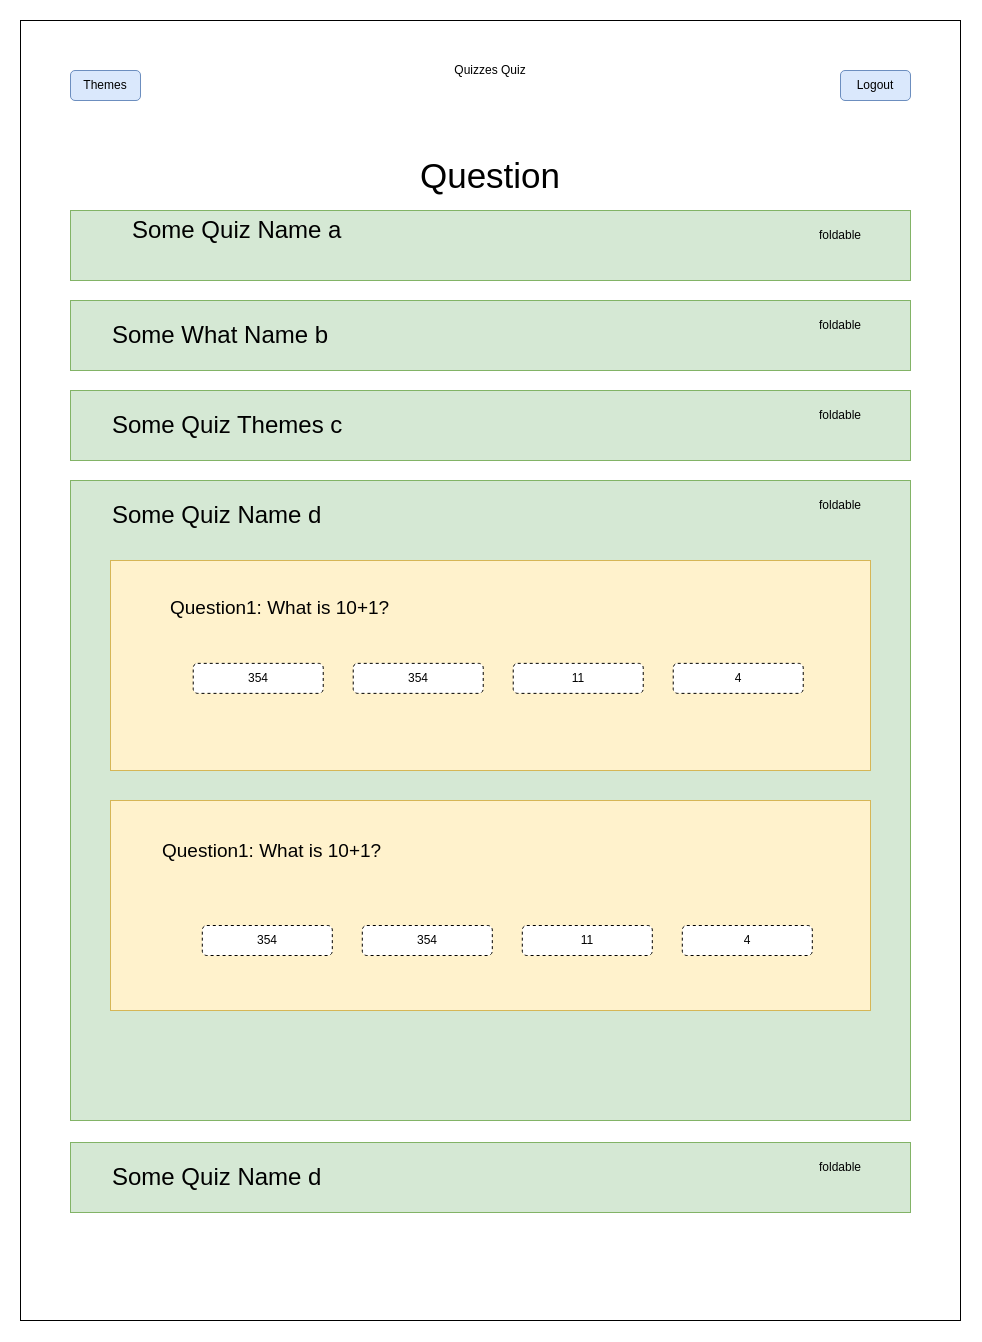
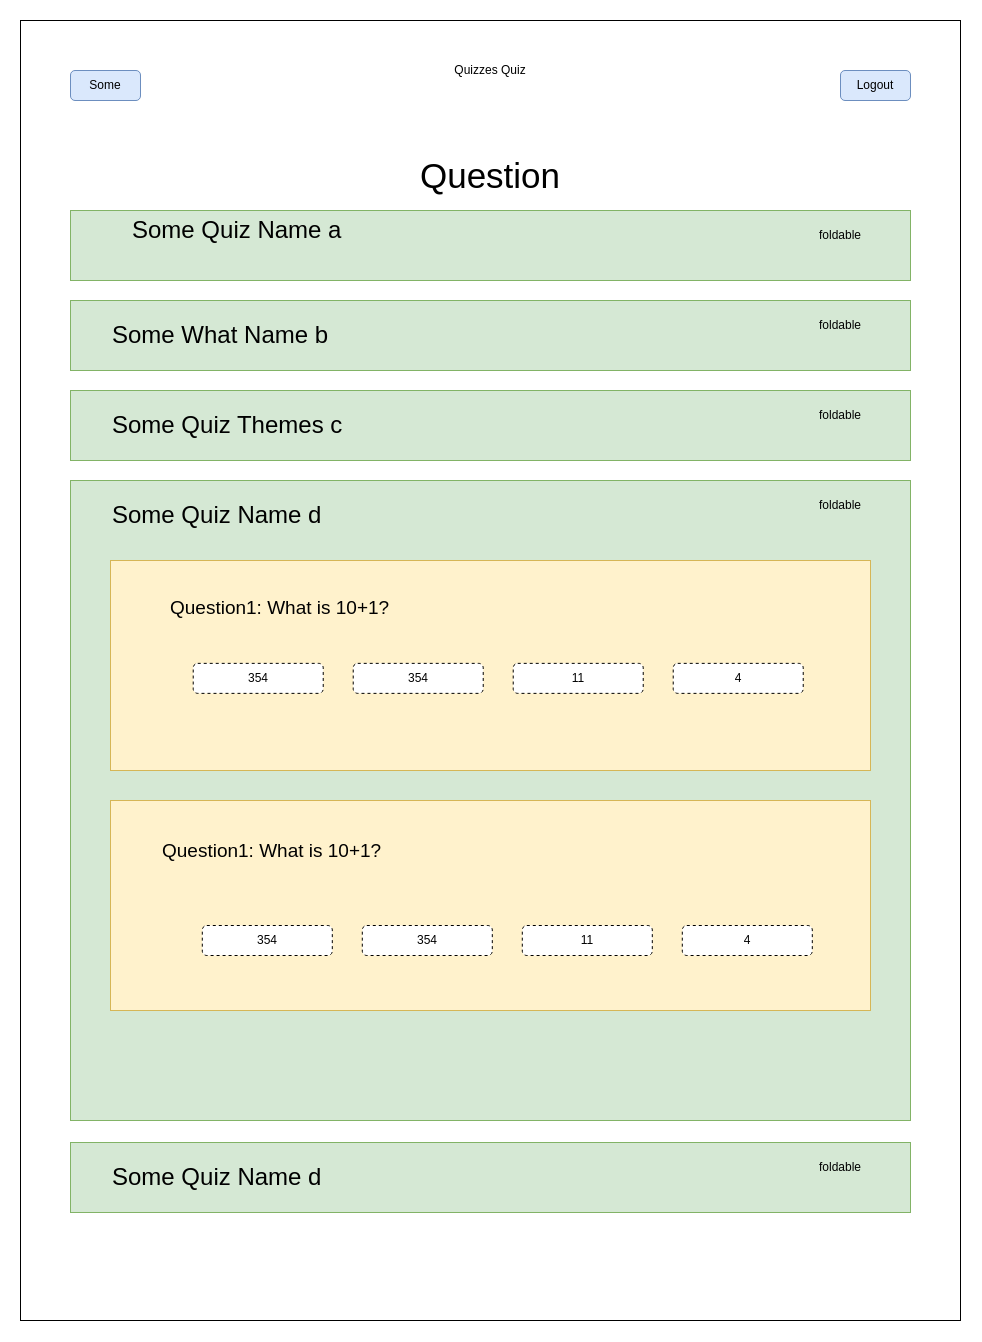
node "Themes": label "Themes" -> "Some"
